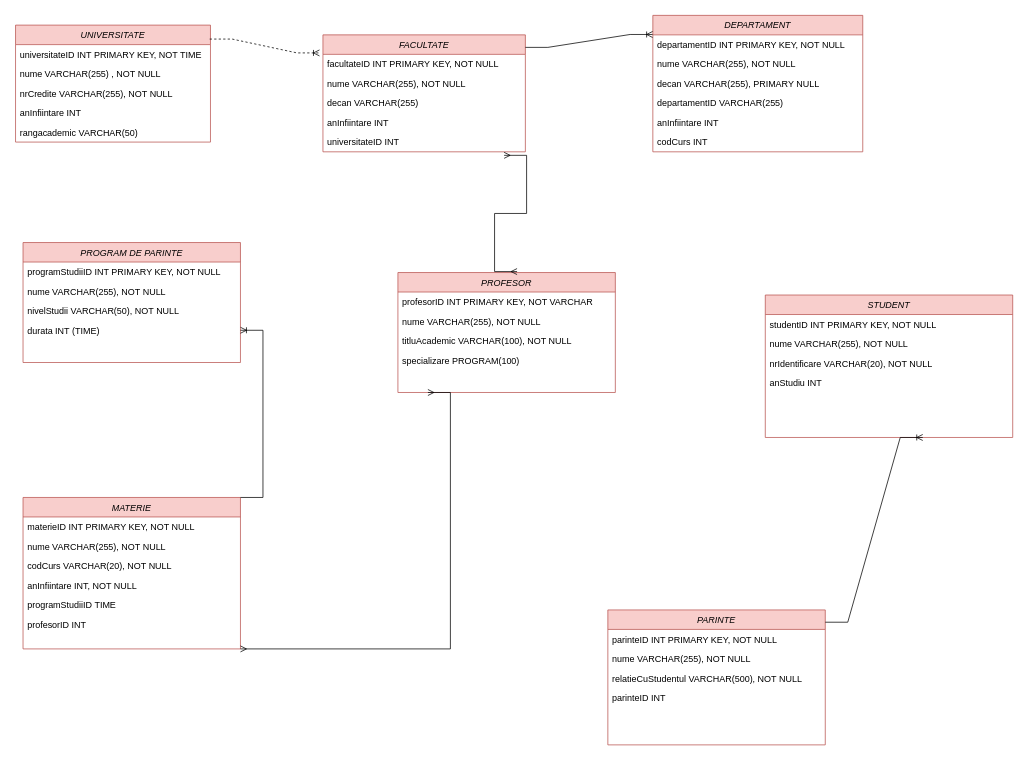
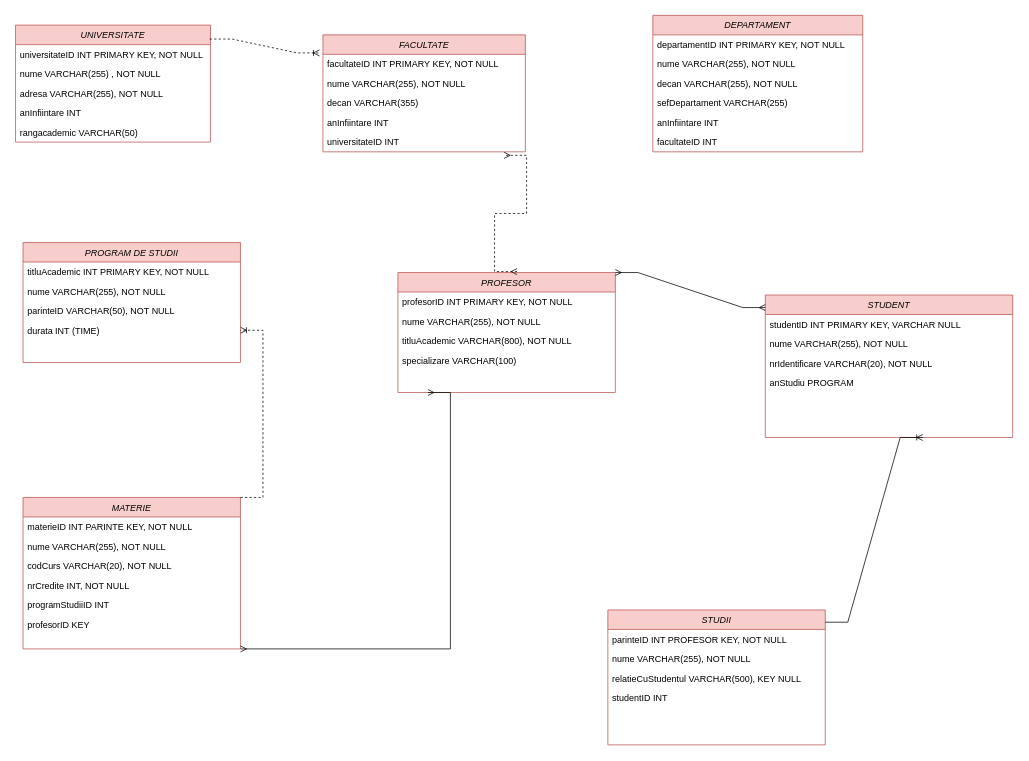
edge "FACULTATE" -> "DEPARTAMENT": removed
node "universitateID INT PRIMARY KEY, NOT TIME": label "universitateID INT PRIMARY KEY, NOT TIME" -> "universitateID INT PRIMARY KEY, NOT NULL"
node "decan VARCHAR(255), PRIMARY NULL": label "decan VARCHAR(255), PRIMARY NULL" -> "decan VARCHAR(255), NOT NULL"
node "nrCredite VARCHAR(255), NOT NULL": label "nrCredite VARCHAR(255), NOT NULL" -> "adresa VARCHAR(255), NOT NULL"
node "decan VARCHAR(255)": label "decan VARCHAR(255)" -> "decan VARCHAR(355)"
node "departamentID VARCHAR(255)": label "departamentID VARCHAR(255)" -> "sefDepartament VARCHAR(255)"
node "codCurs INT": label "codCurs INT" -> "facultateID INT"
edge "universitateID INT" -- "PROFESOR": style solid -> dashed
node "PROGRAM DE PARINTE": label "PROGRAM DE PARINTE" -> "PROGRAM DE STUDII"
node "programStudiiID INT PRIMARY KEY, NOT NULL": label "programStudiiID INT PRIMARY KEY, NOT NULL" -> "titluAcademic INT PRIMARY KEY, NOT NULL"
edge "PROFESOR" -- "STUDENT": added
node "profesorID INT PRIMARY KEY, NOT VARCHAR": label "profesorID INT PRIMARY KEY, NOT VARCHAR" -> "profesorID INT PRIMARY KEY, NOT NULL"
node "nivelStudii VARCHAR(50), NOT NULL": label "nivelStudii VARCHAR(50), NOT NULL" -> "parinteID VARCHAR(50), NOT NULL"
node "studentID INT PRIMARY KEY, NOT NULL": label "studentID INT PRIMARY KEY, NOT NULL" -> "studentID INT PRIMARY KEY, VARCHAR NULL"
node "titluAcademic VARCHAR(100), NOT NULL": label "titluAcademic VARCHAR(100), NOT NULL" -> "titluAcademic VARCHAR(800), NOT NULL"
node "specializare PROGRAM(100)": label "specializare PROGRAM(100)" -> "specializare VARCHAR(100)"
node "anStudiu INT": label "anStudiu INT" -> "anStudiu PROGRAM"
edge "MATERIE" -> "durata INT (TIME)": style solid -> dashed
node "materieID INT PRIMARY KEY, NOT NULL": label "materieID INT PRIMARY KEY, NOT NULL" -> "materieID INT PARINTE KEY, NOT NULL"
node "anInfiintare INT, NOT NULL": label "anInfiintare INT, NOT NULL" -> "nrCredite INT, NOT NULL"
node "programStudiiID TIME": label "programStudiiID TIME" -> "programStudiiID INT"
node "PARINTE": label "PARINTE" -> "STUDII"
node "profesorID INT": label "profesorID INT" -> "profesorID KEY"
node "parinteID INT PRIMARY KEY, NOT NULL": label "parinteID INT PRIMARY KEY, NOT NULL" -> "parinteID INT PROFESOR KEY, NOT NULL"
node "relatieCuStudentul VARCHAR(500), NOT NULL": label "relatieCuStudentul VARCHAR(500), NOT NULL" -> "relatieCuStudentul VARCHAR(500), KEY NULL"
node "parinteID INT": label "parinteID INT" -> "studentID INT"
